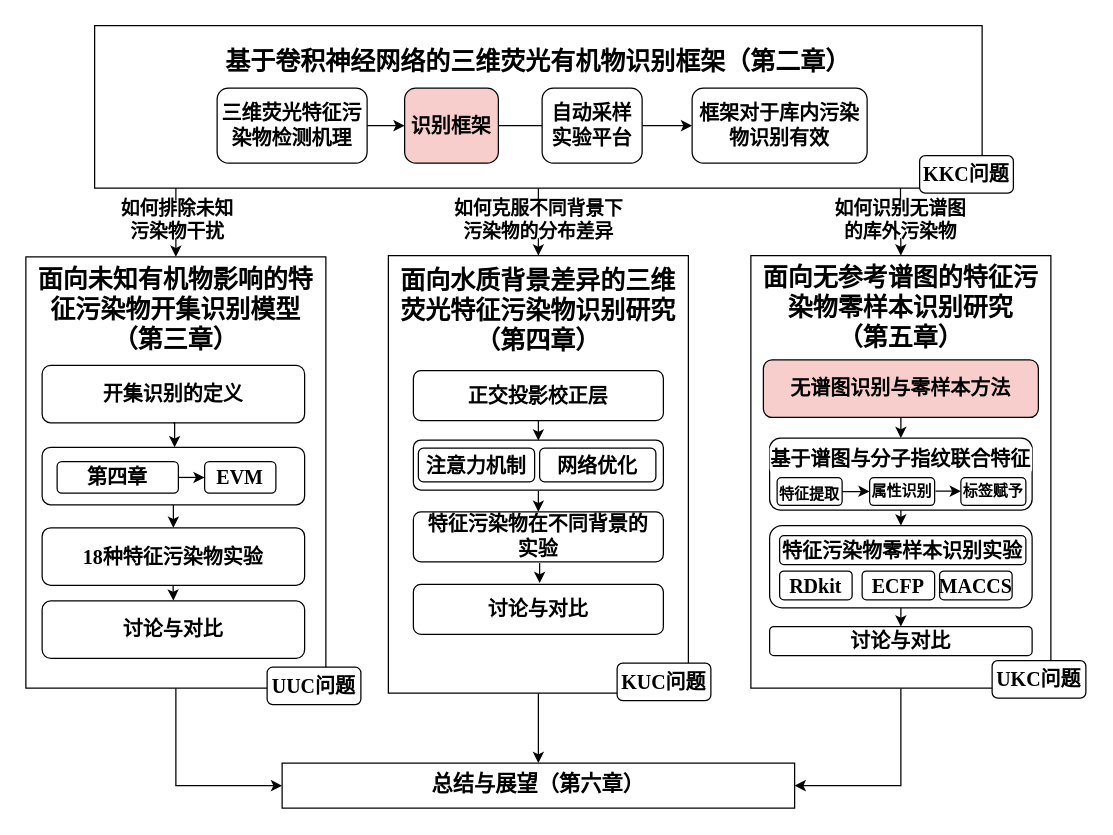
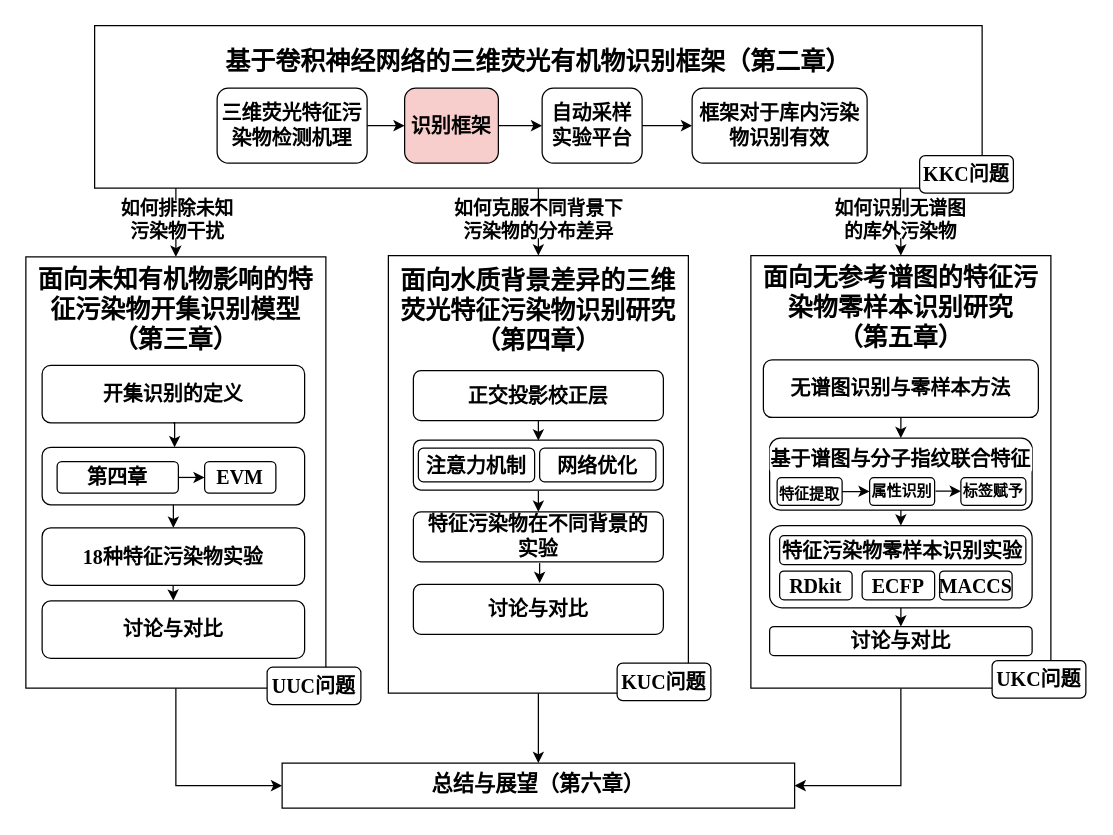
edge "识别框架" -- "自动采样实验平台": arrowhead none -> classic
node "无谱图识别与零样本方法": fillcolor #f8cecc -> #ffffff
